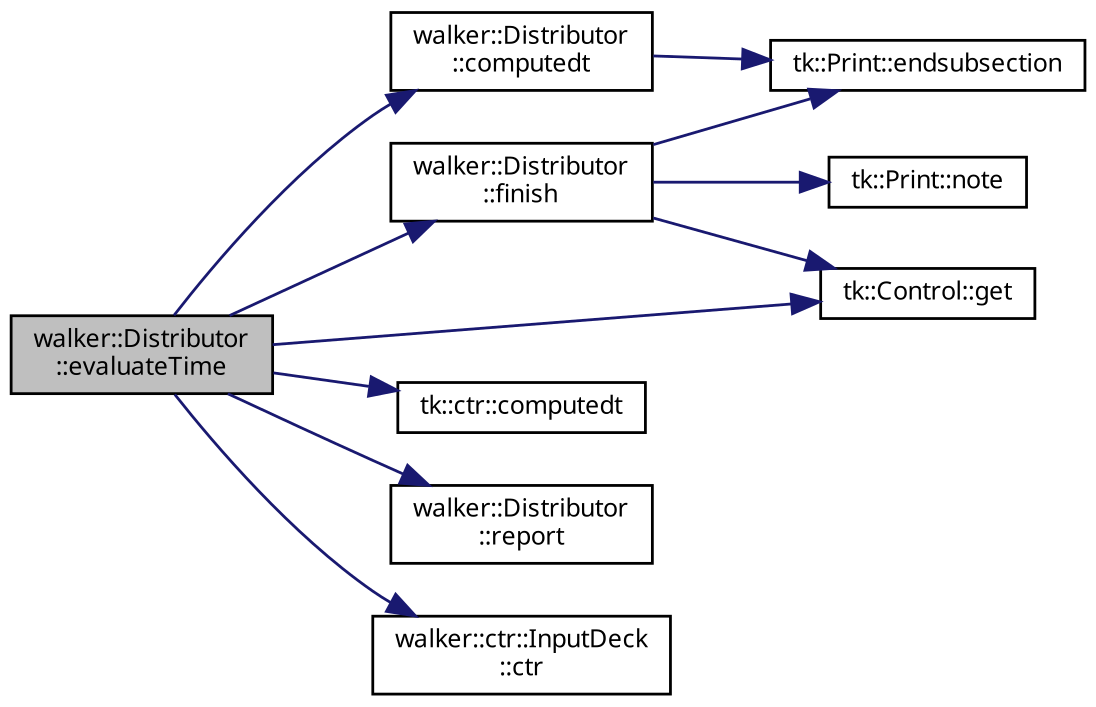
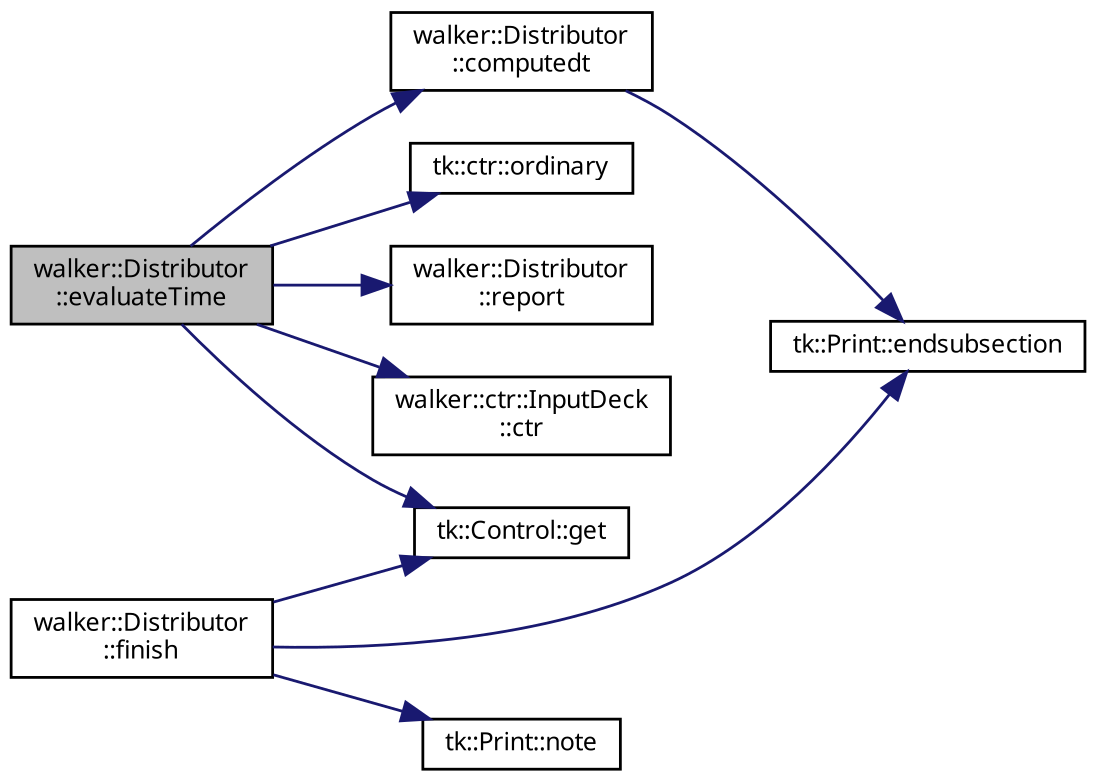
edge "walker::Distributor ::evaluateTime" -> "walker::Distributor ::finish": removed
node "tk::ctr::computedt": label "tk::ctr::computedt" -> "tk::ctr::ordinary"
